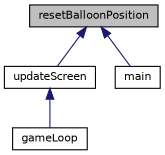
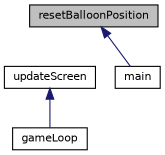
edge "updateScreen" -> "resetBalloonPosition": removed
